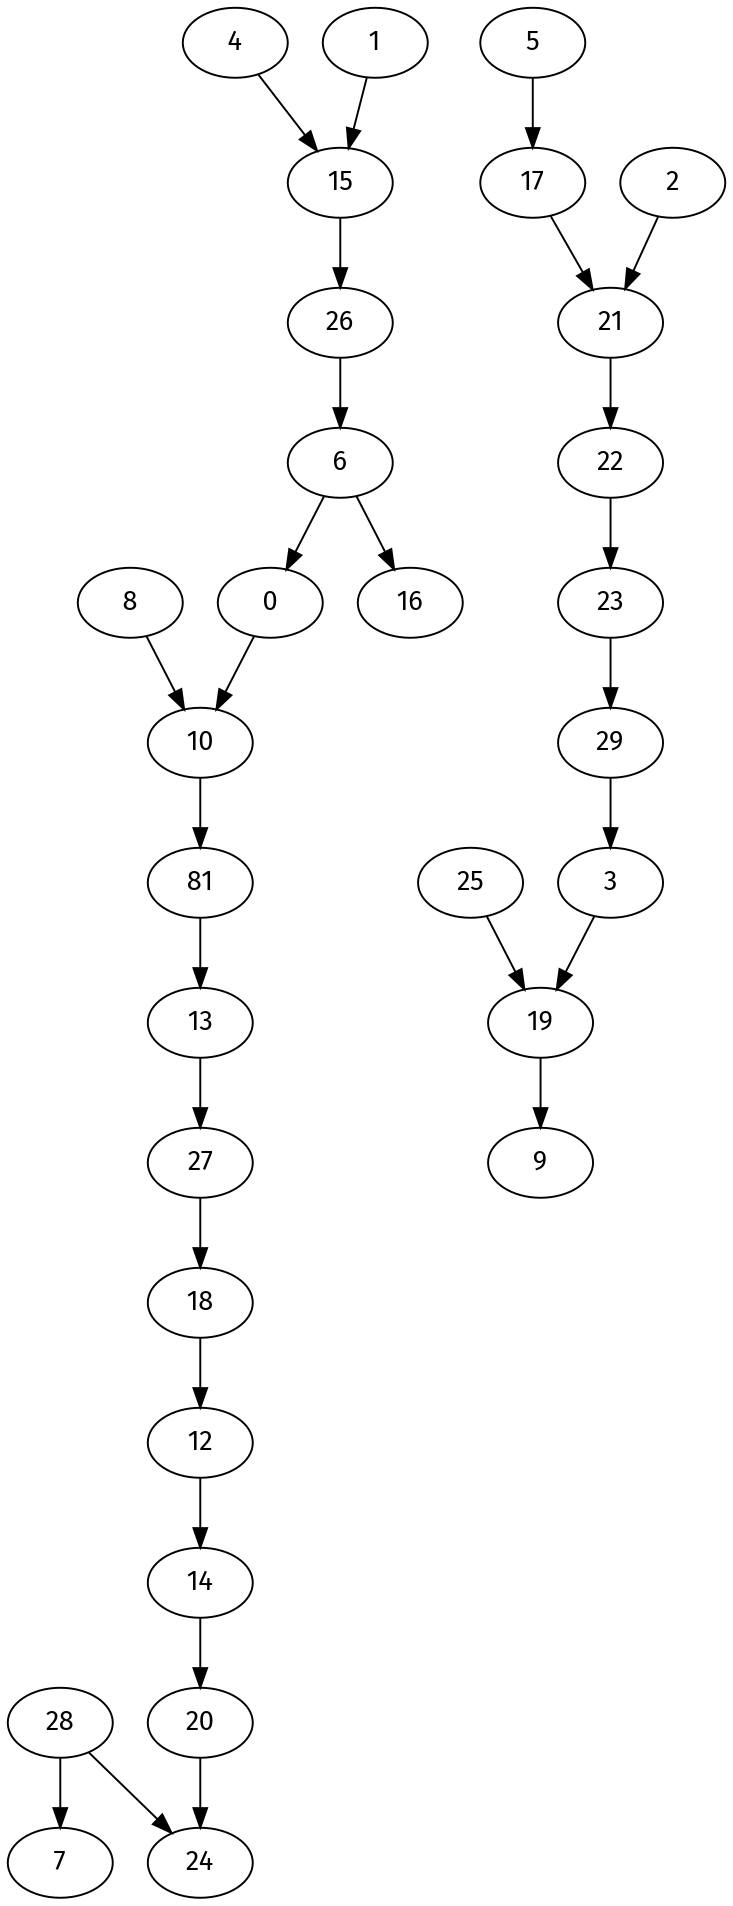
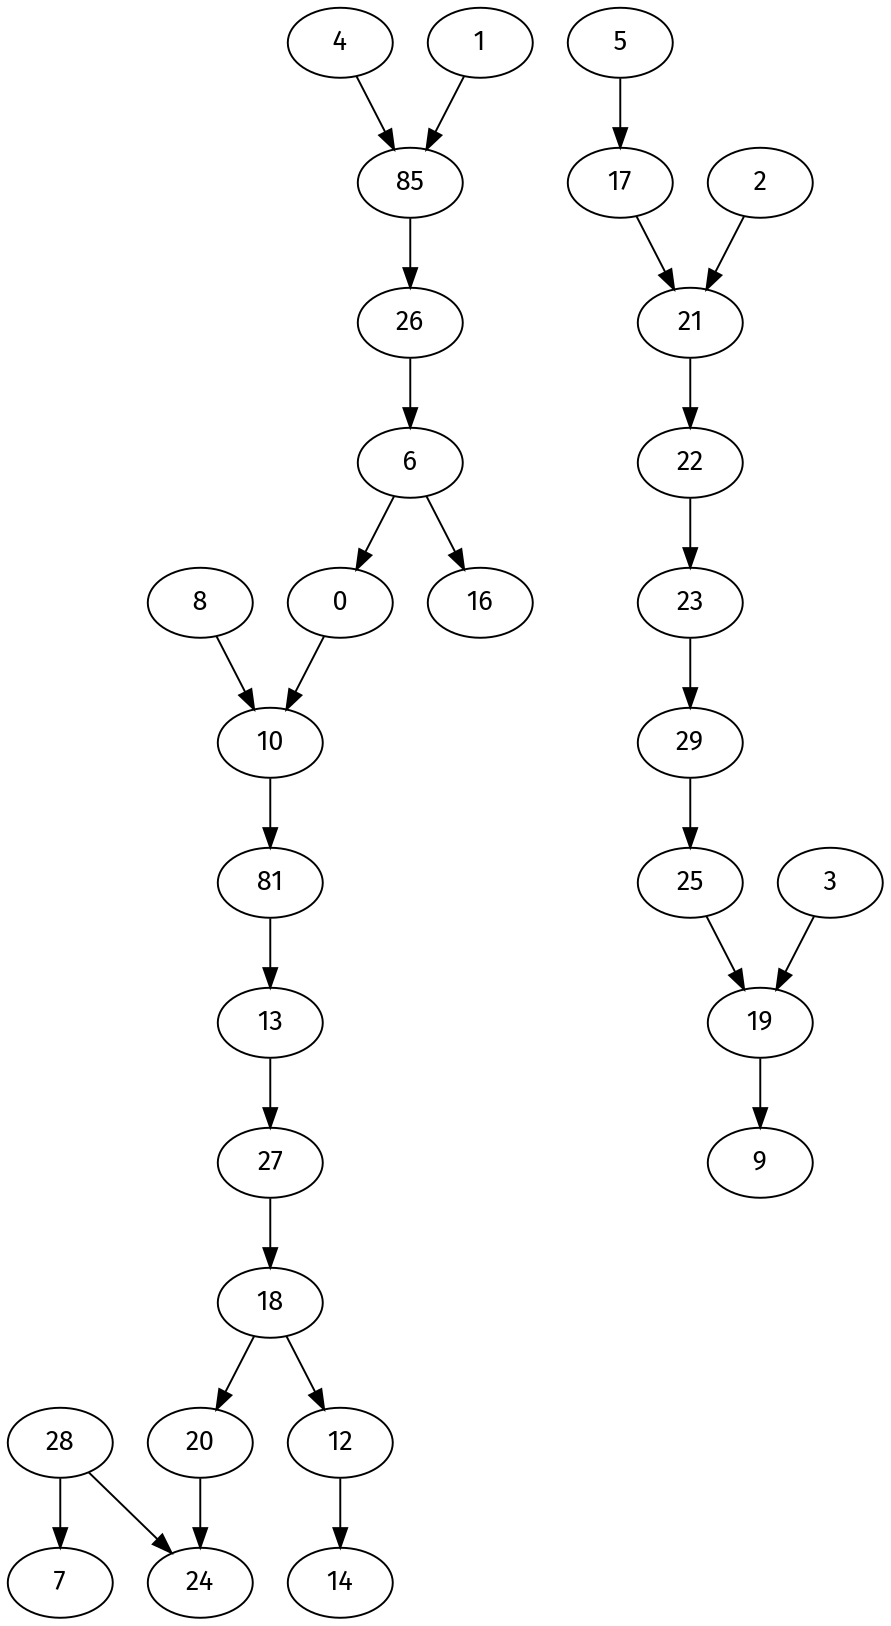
node "15": label "15" -> "85"
edge "29" -> "3": now "29" -> "25"
edge "14" -> "20": now "18" -> "20"
